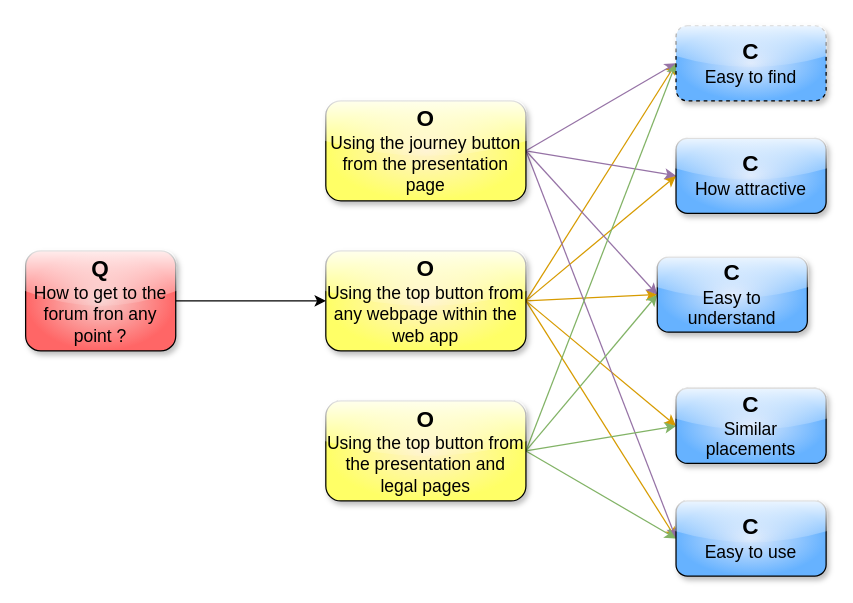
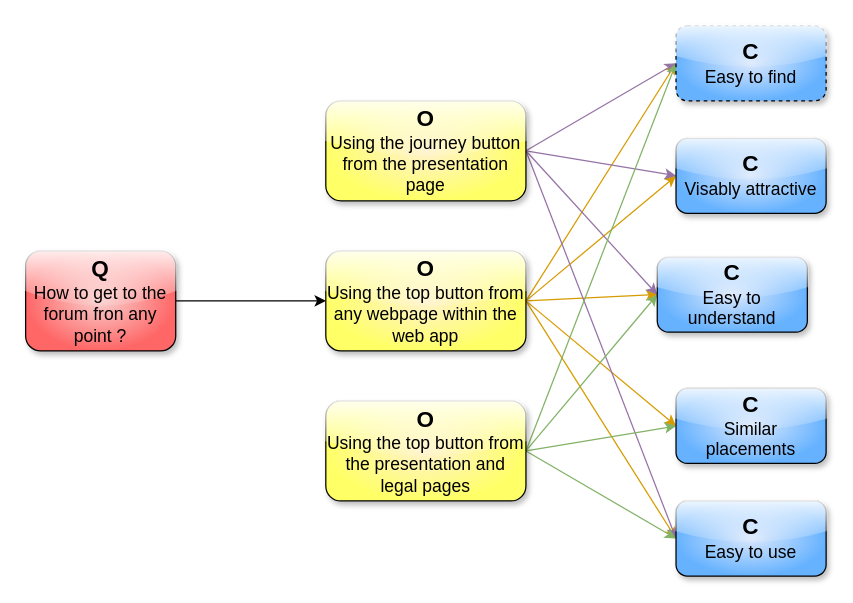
node "C How attractive": label "C How attractive" -> "C Visably attractive"
